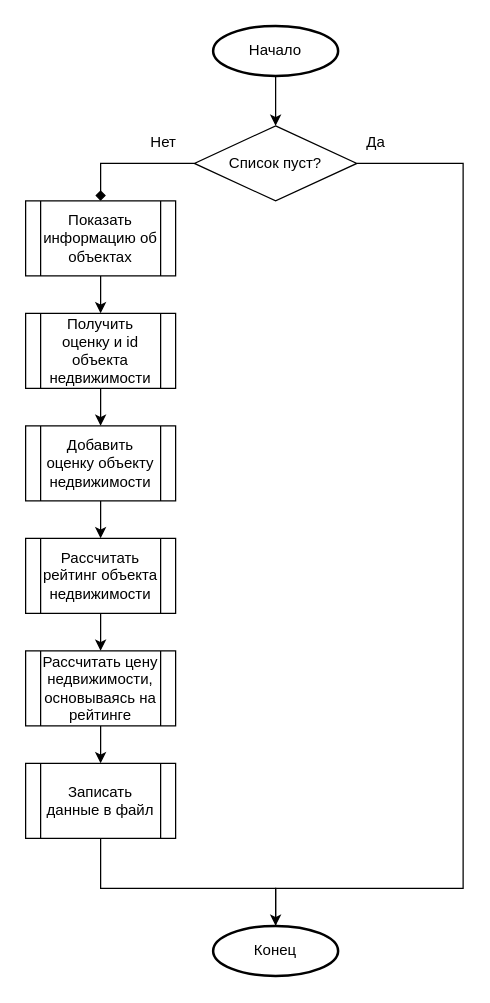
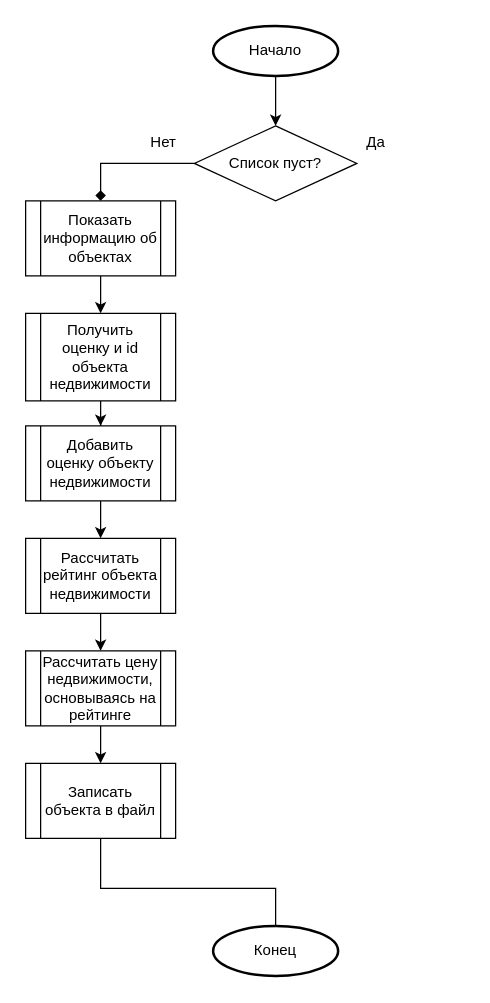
node "Получить оценку и id объекта недвижимости": size 150x75 -> 150x88
edge "Список пуст?" -> "Конец": removed
node "Записать данные в файл": label "Записать данные в файл" -> "Записать объекта в файл"
